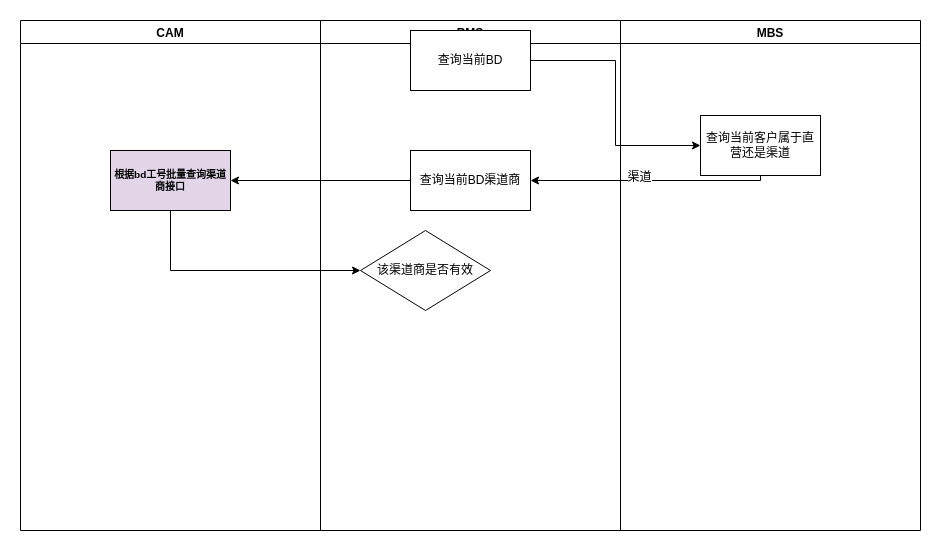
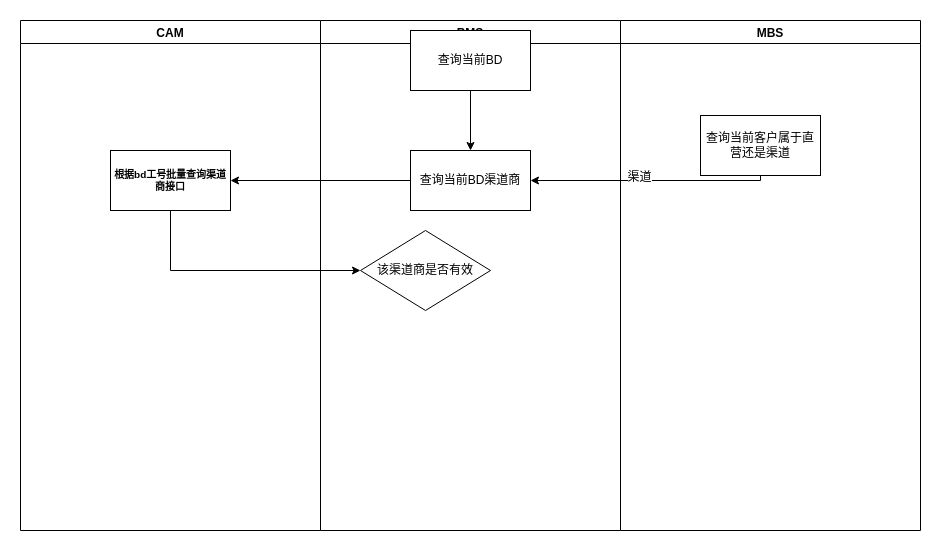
edge "查询当前BD" -> "查询当前客户属于直营还是渠道": now "查询当前BD" -> "查询当前BD渠道商"
node "根据bd工号批量查询渠道商接口": fillcolor #e1d5e7 -> #ffffff
